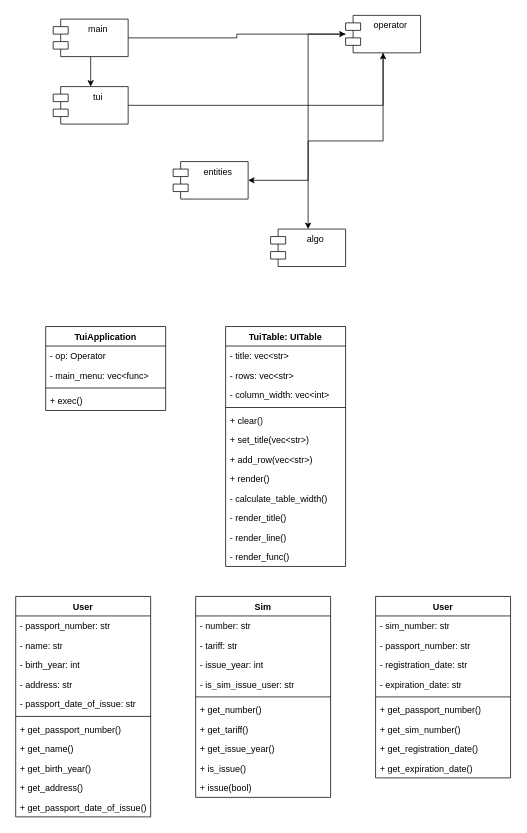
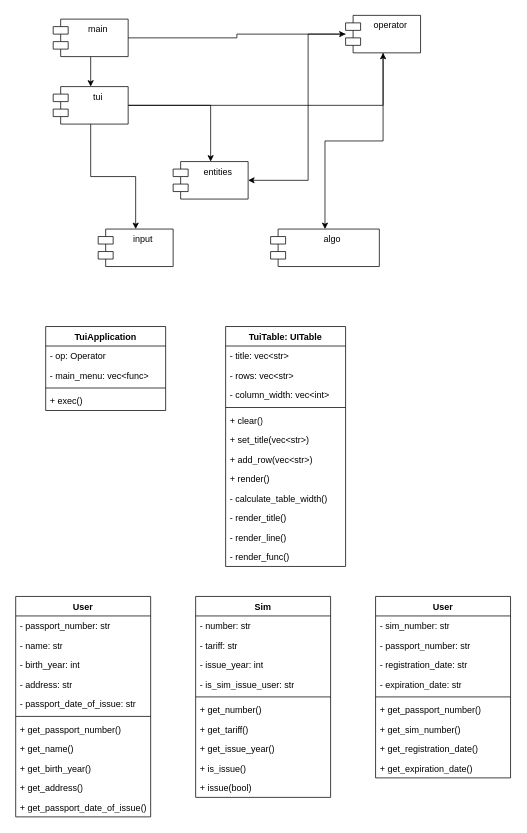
edge "tui" -> "entities": added
edge "tui" -> "input": added
node "input": added
node "algo": size 75x38 -> 109x38
